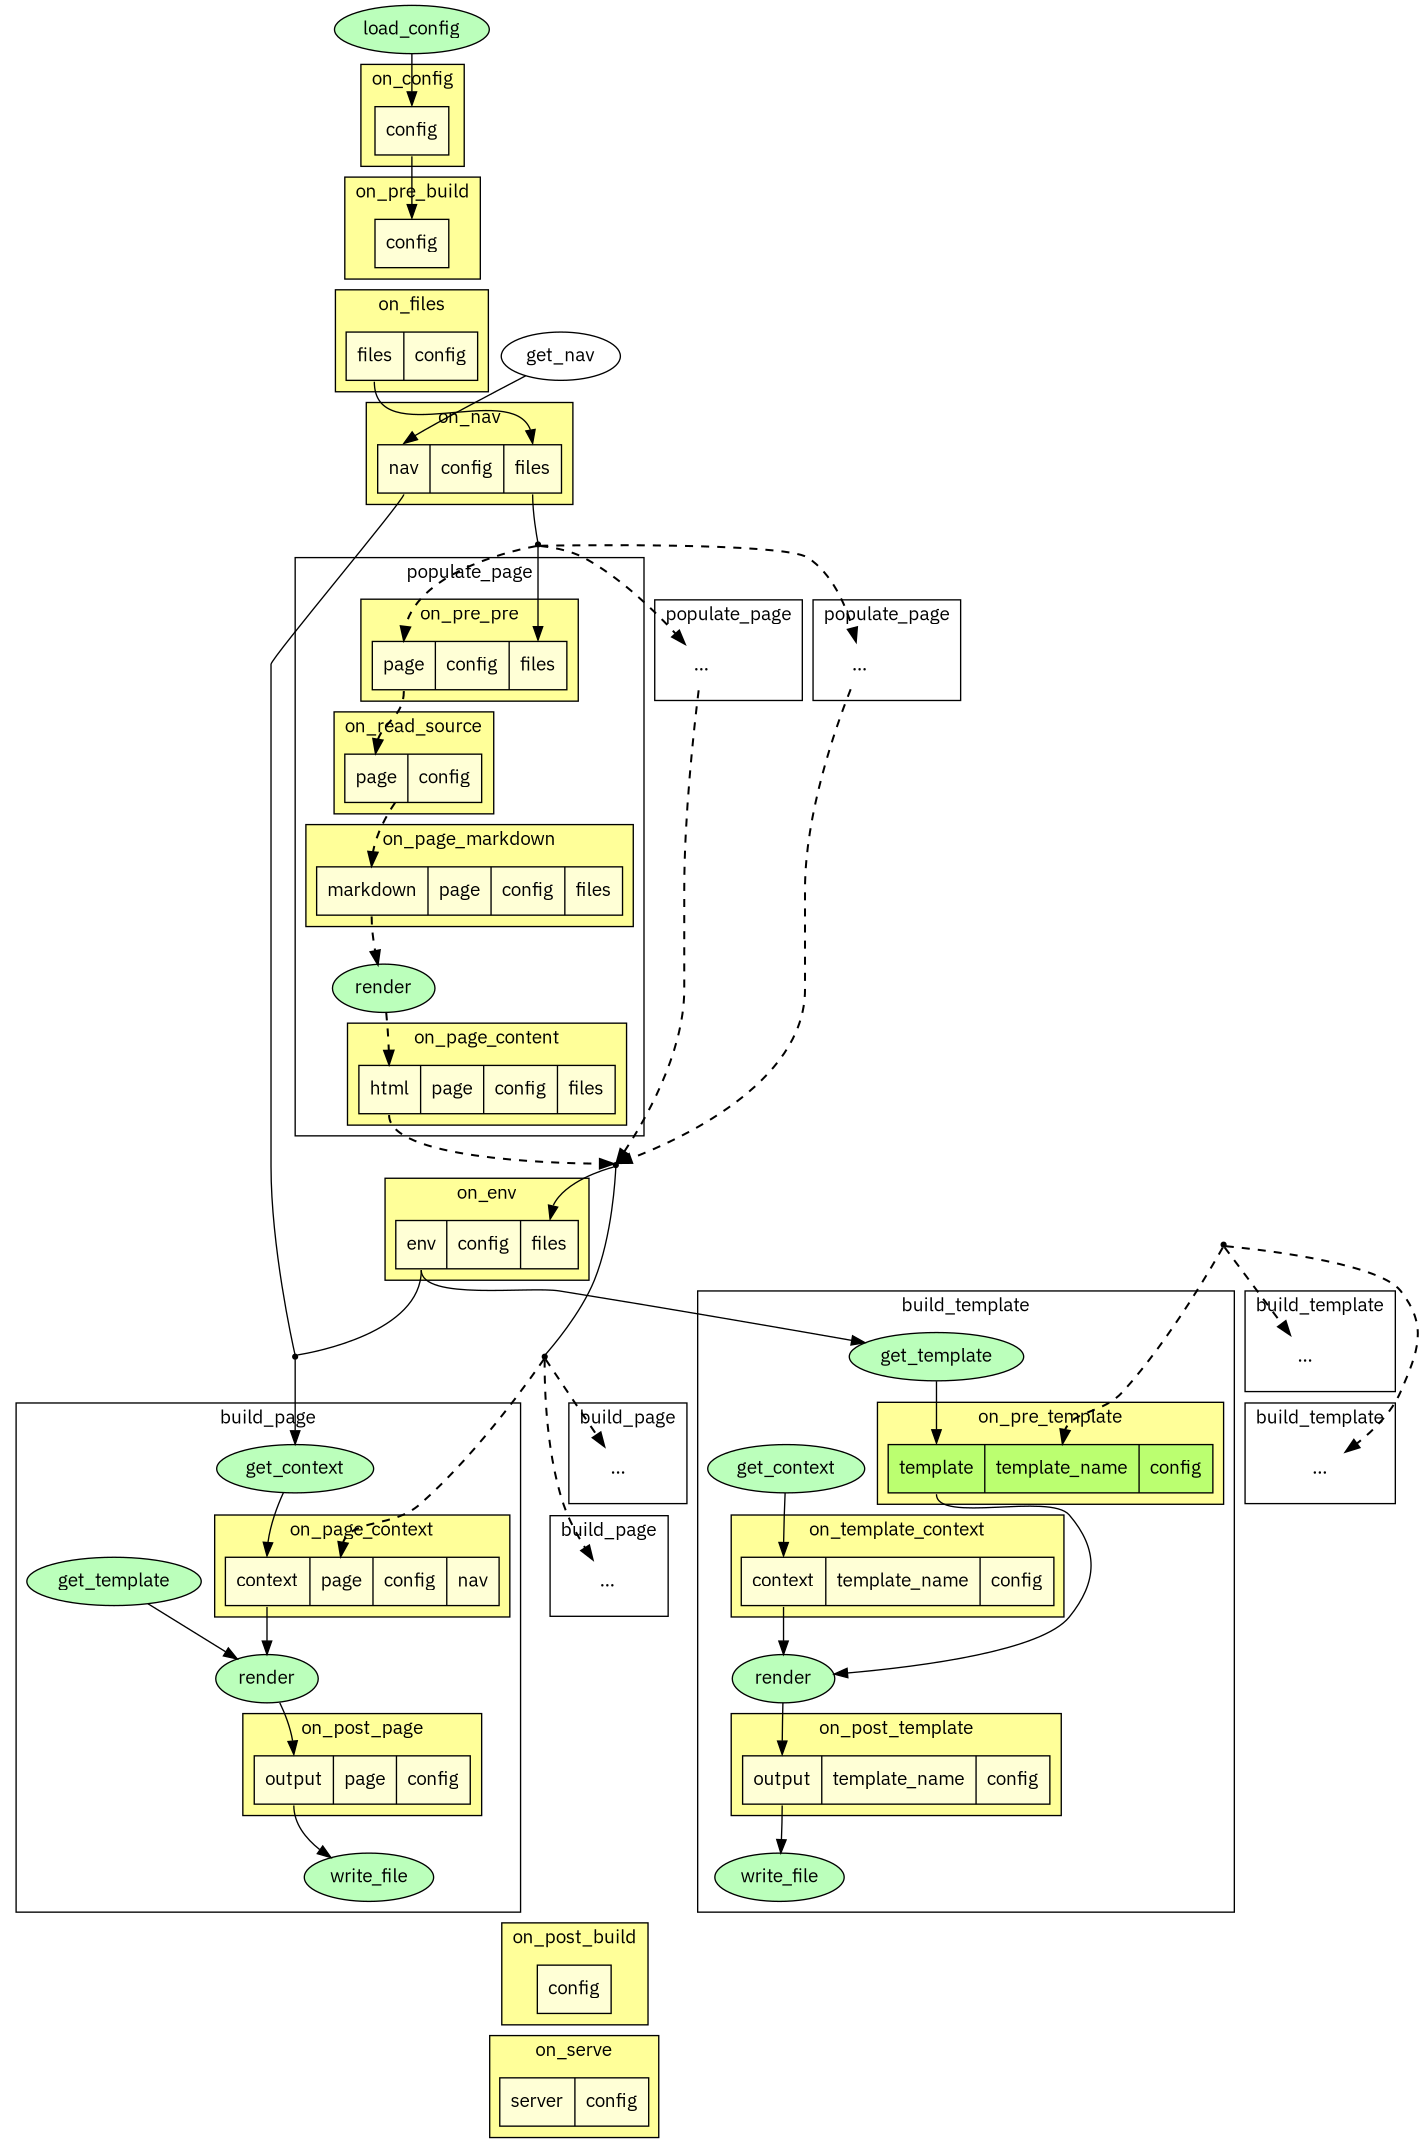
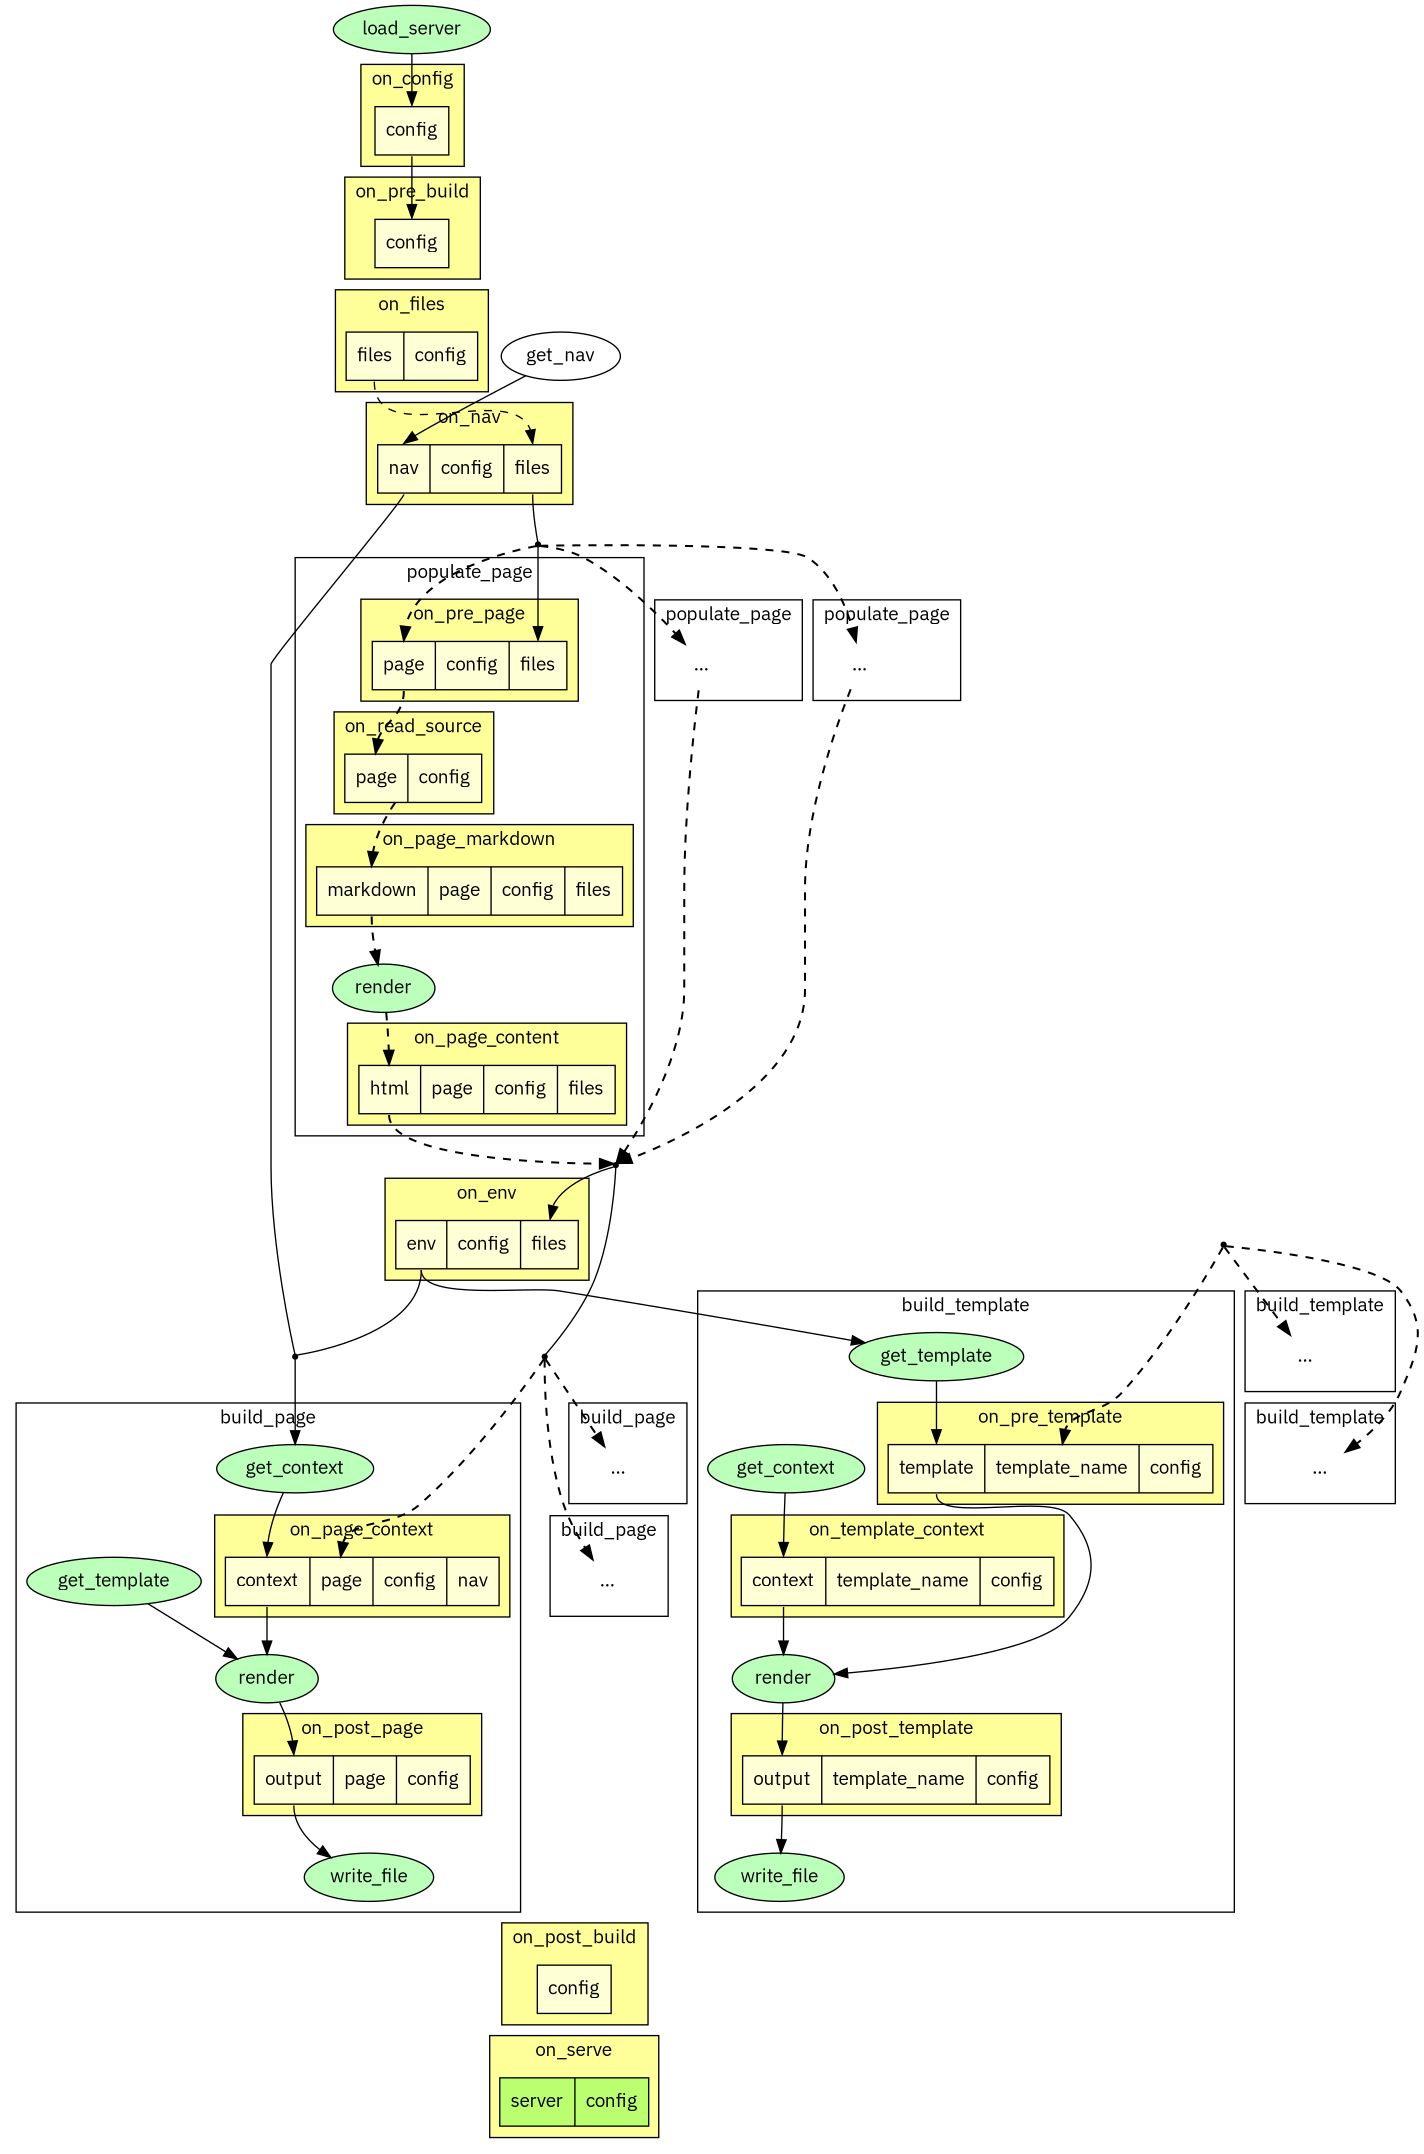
node "load_config": label "load_config" -> "load_server"
edge "files" -> "nav": style solid -> dashed
cluster "on_pre_pre": label "on_pre_pre" -> "on_pre_page"
node "template": fillcolor #00ff0044 -> #ffffff99
node "server": fillcolor #ffffff99 -> #00ff0044
